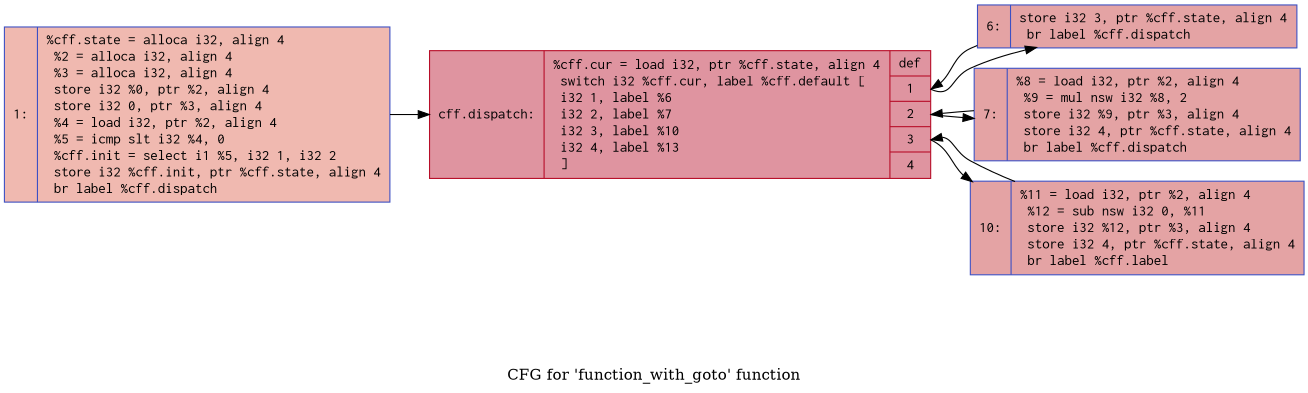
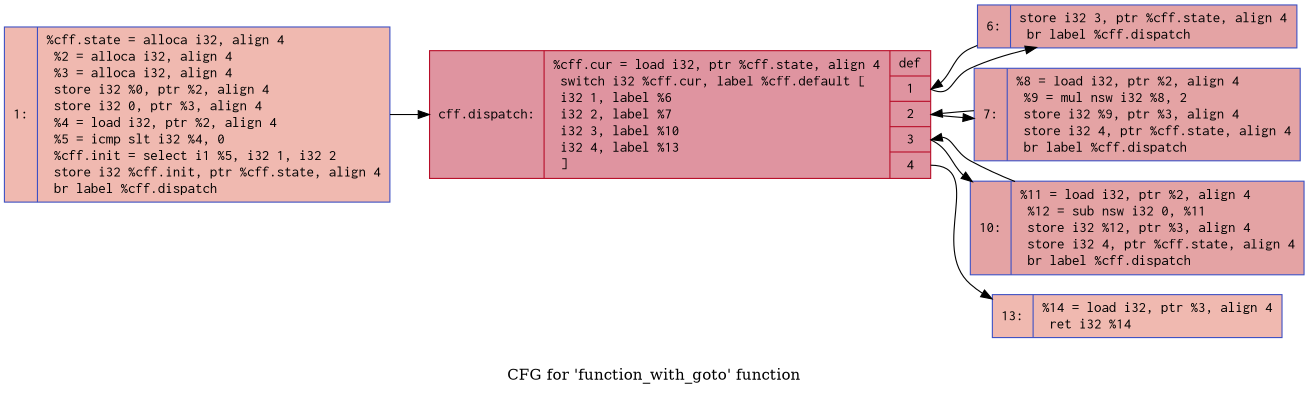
node "10:": text "br label %cff.label" -> "br label %cff.dispatch"
node "13:": added
